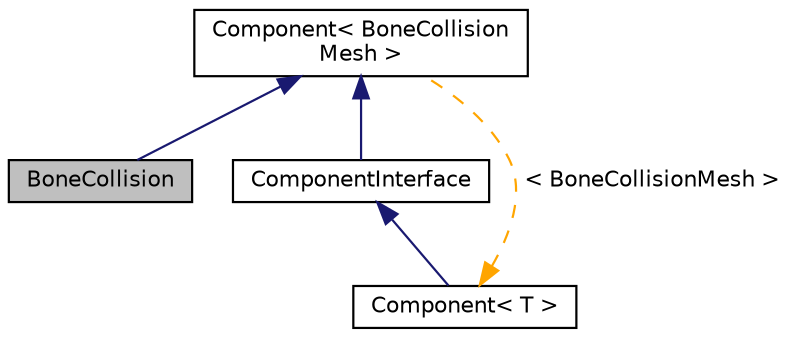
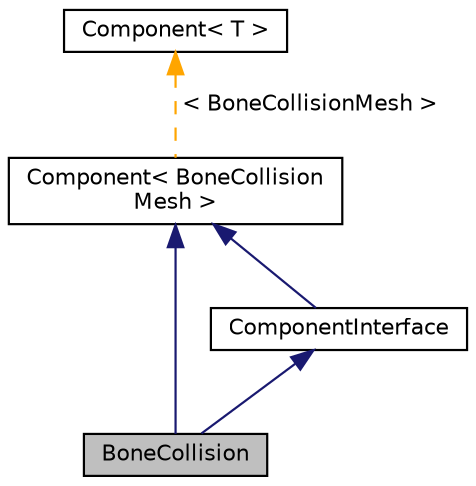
edge "Component< T >" -> "ComponentInterface": now "BoneCollision" -> "ComponentInterface"
